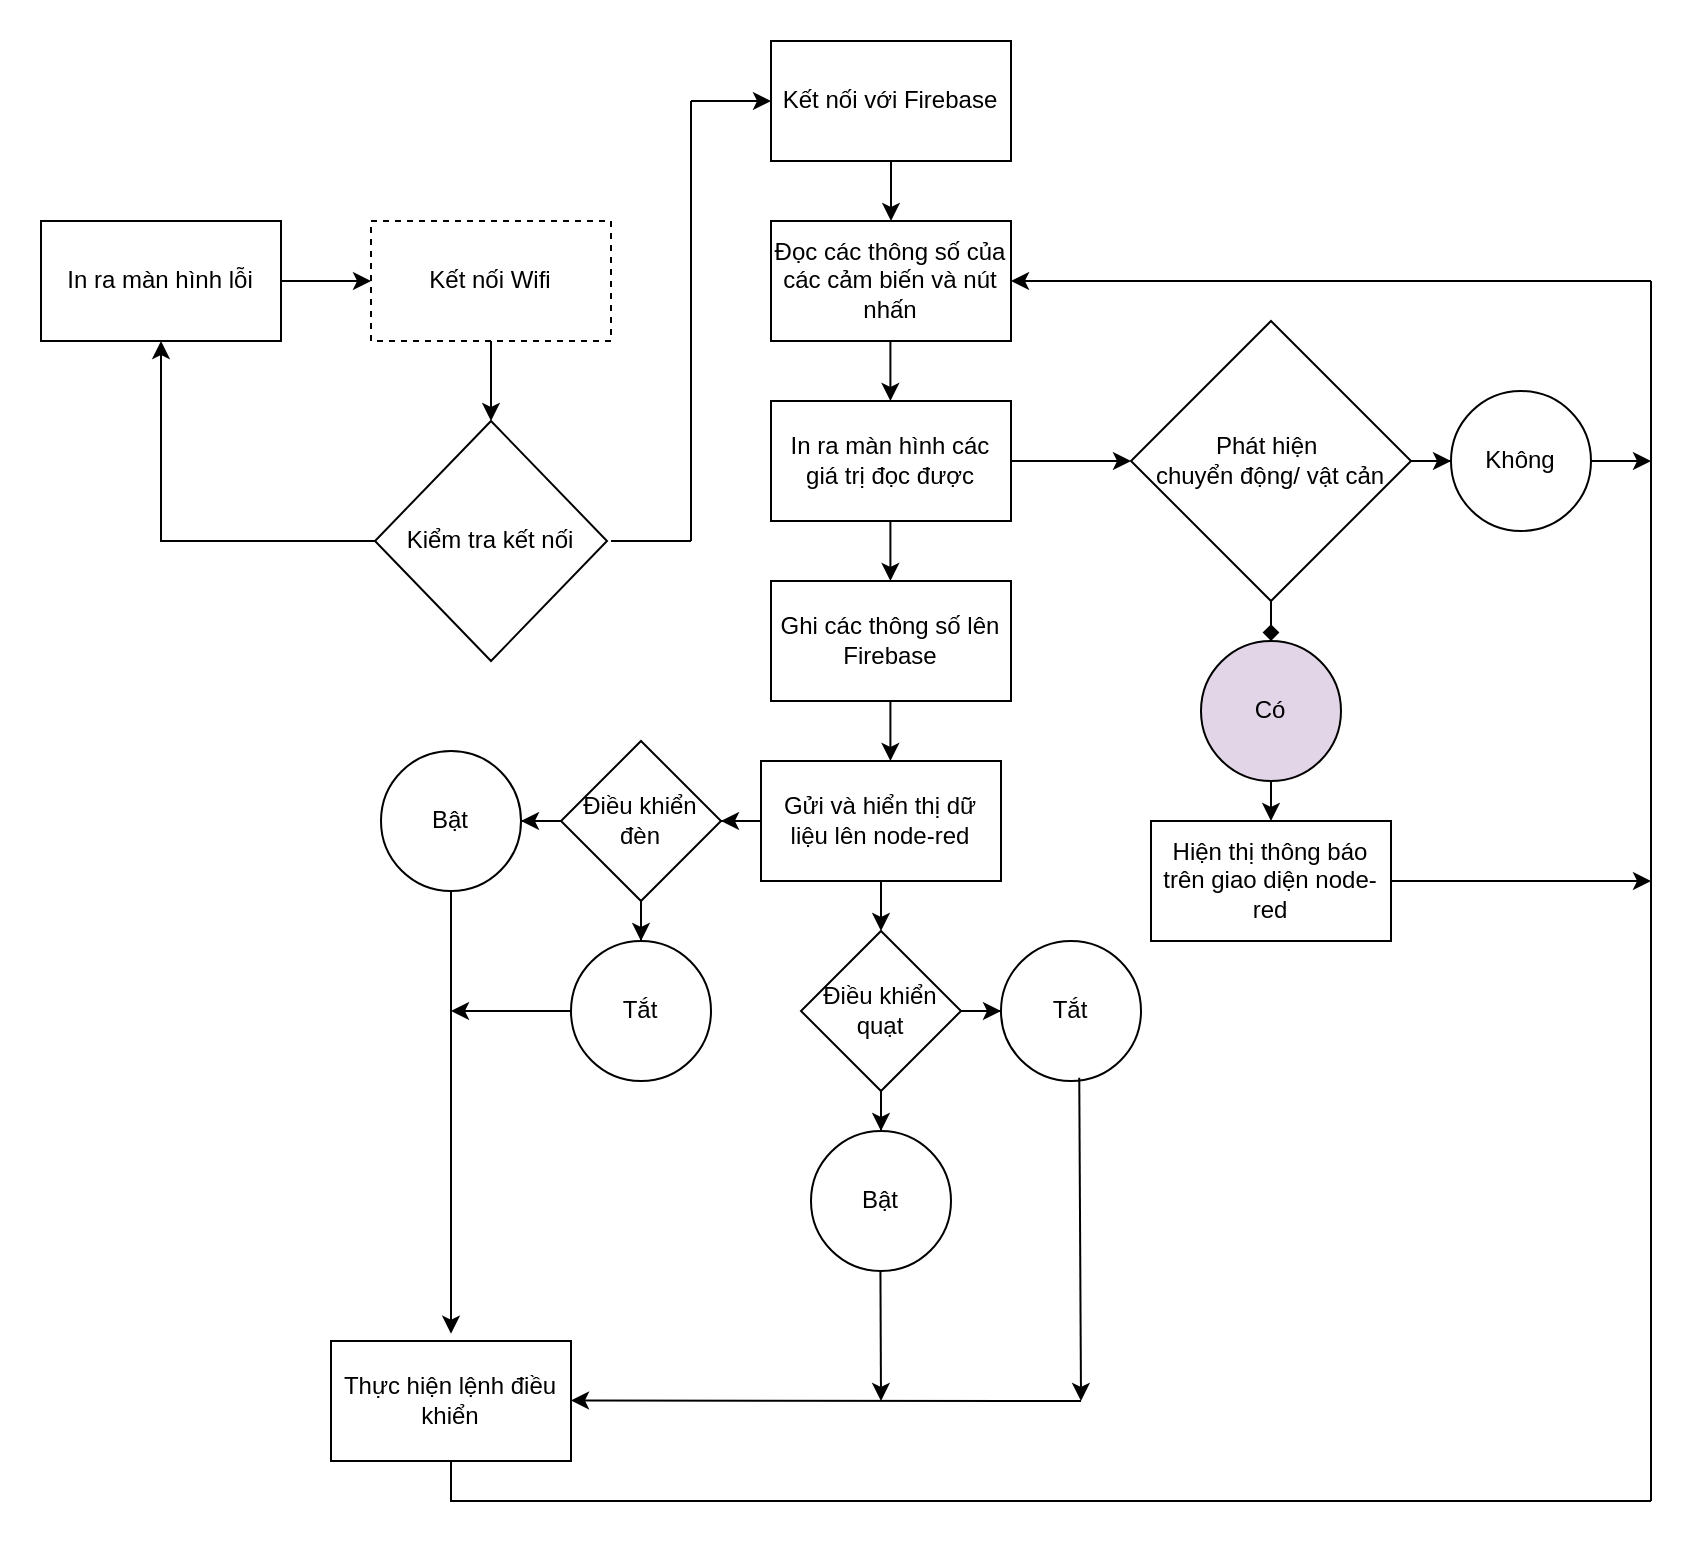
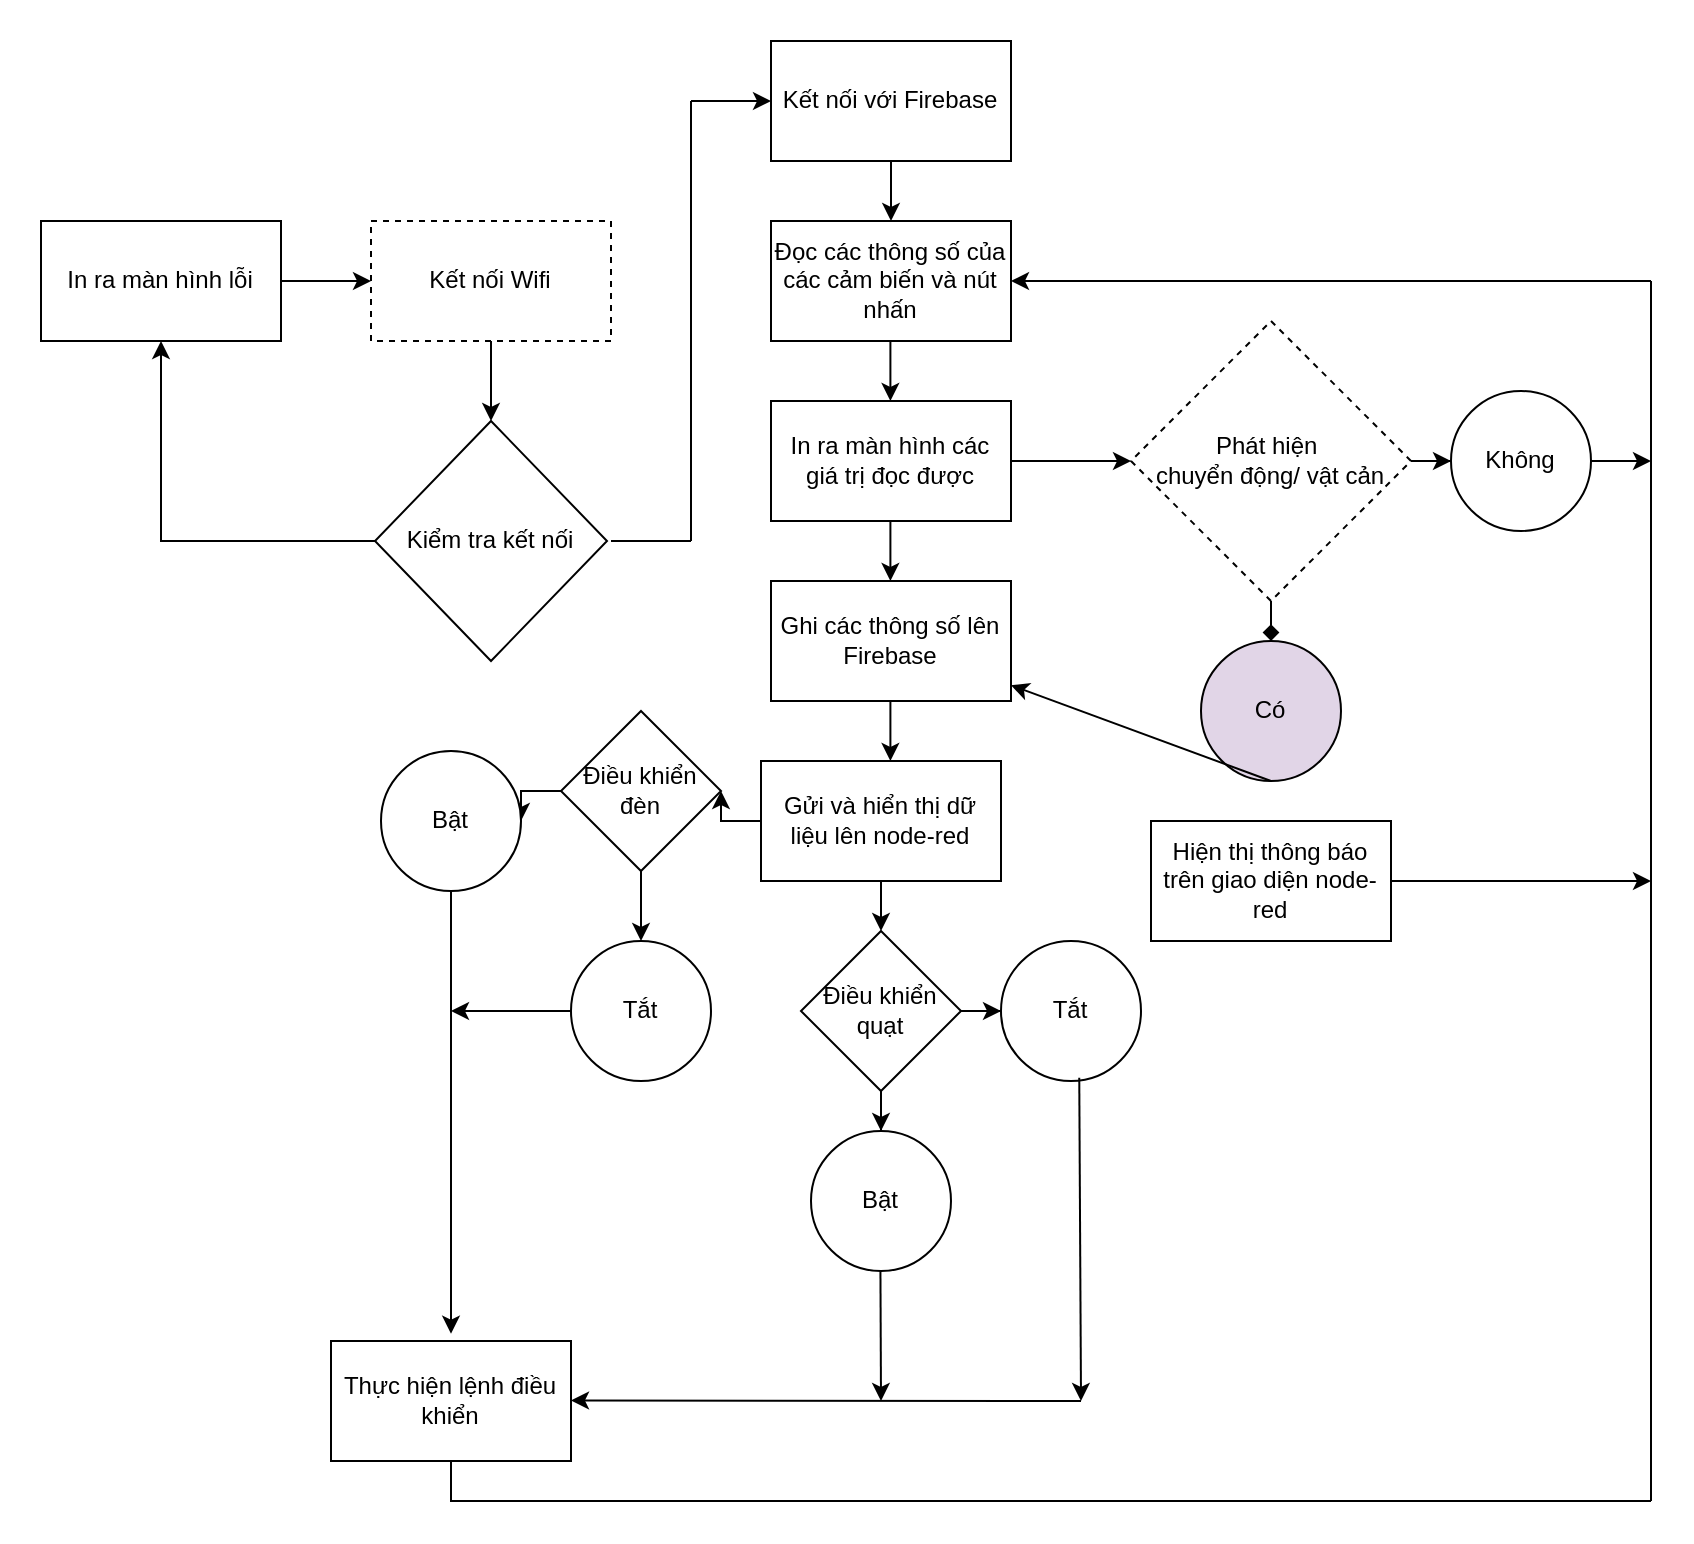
node "Phát hiện chuyển động/ vật cản": style solid -> dashed
edge "Có" -> "Hiện thị thông báo trên giao diện node-red": now "Có" -> "Ghi các thông số lên Firebase"
node "Điều khiển đèn": moved (641, 821) -> (641, 791)
